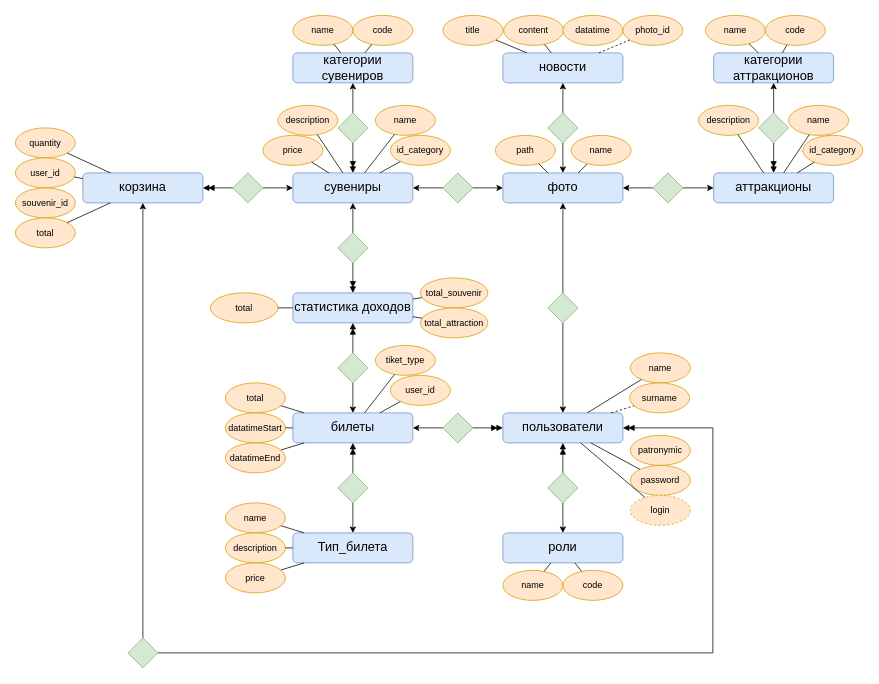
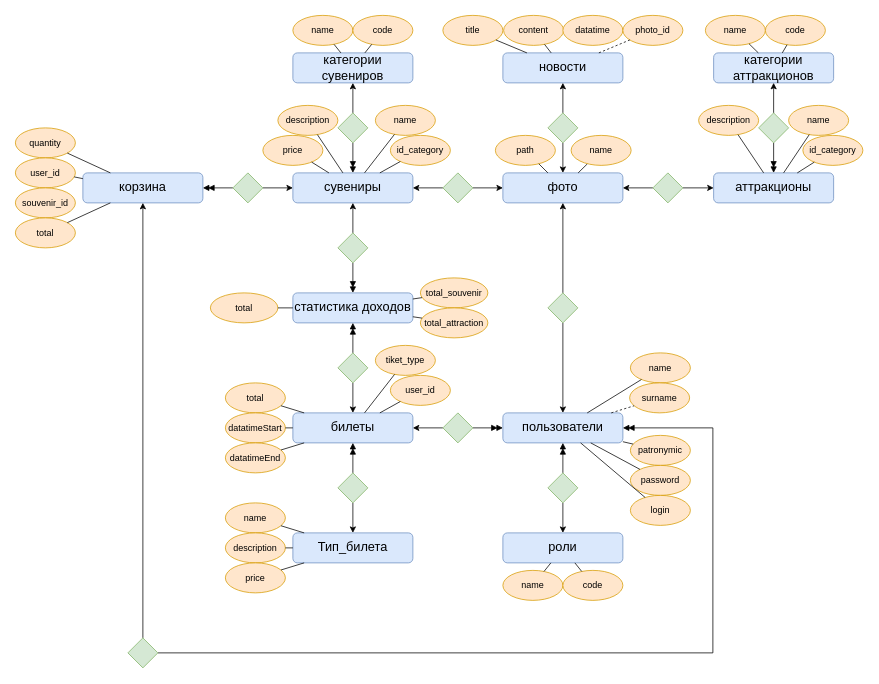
edge "пользователи" -- "patronymic": added
node "login": style dashed -> solid
